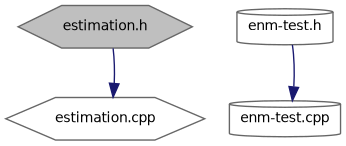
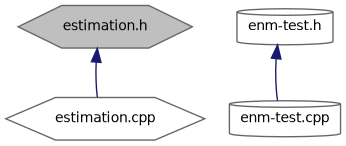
edge "estimation.h" -> "estimation.cpp": reversed
edge "enm-test.h" -> "enm-test.cpp": reversed
